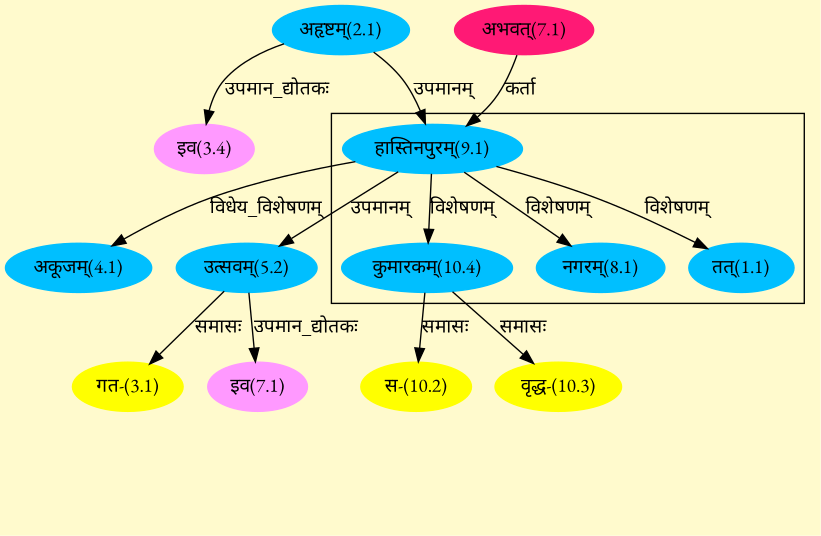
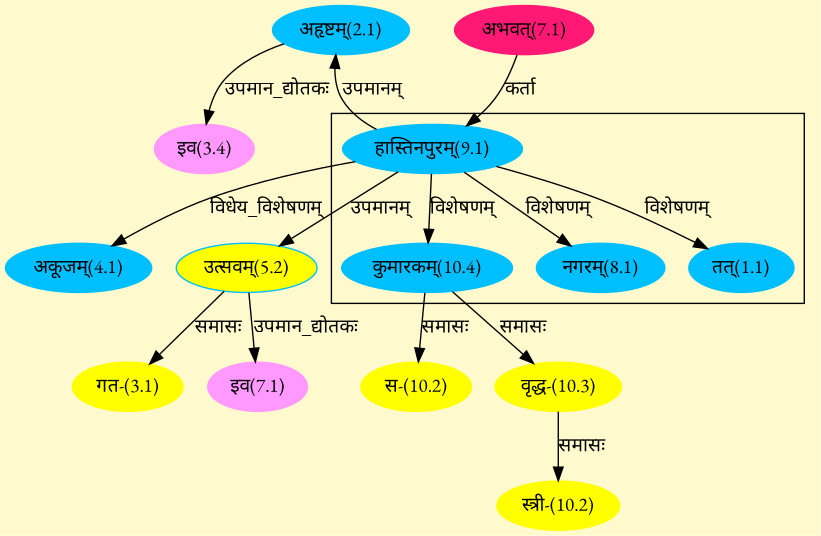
edge "अहृष्टम्(2.1)" -> "हास्तिनपुरम्(9.1)": reversed
node "उत्सवम्(5.2)": fillcolor #00bfff -> #ffff00
node "स्त्री-(10.2)": added
